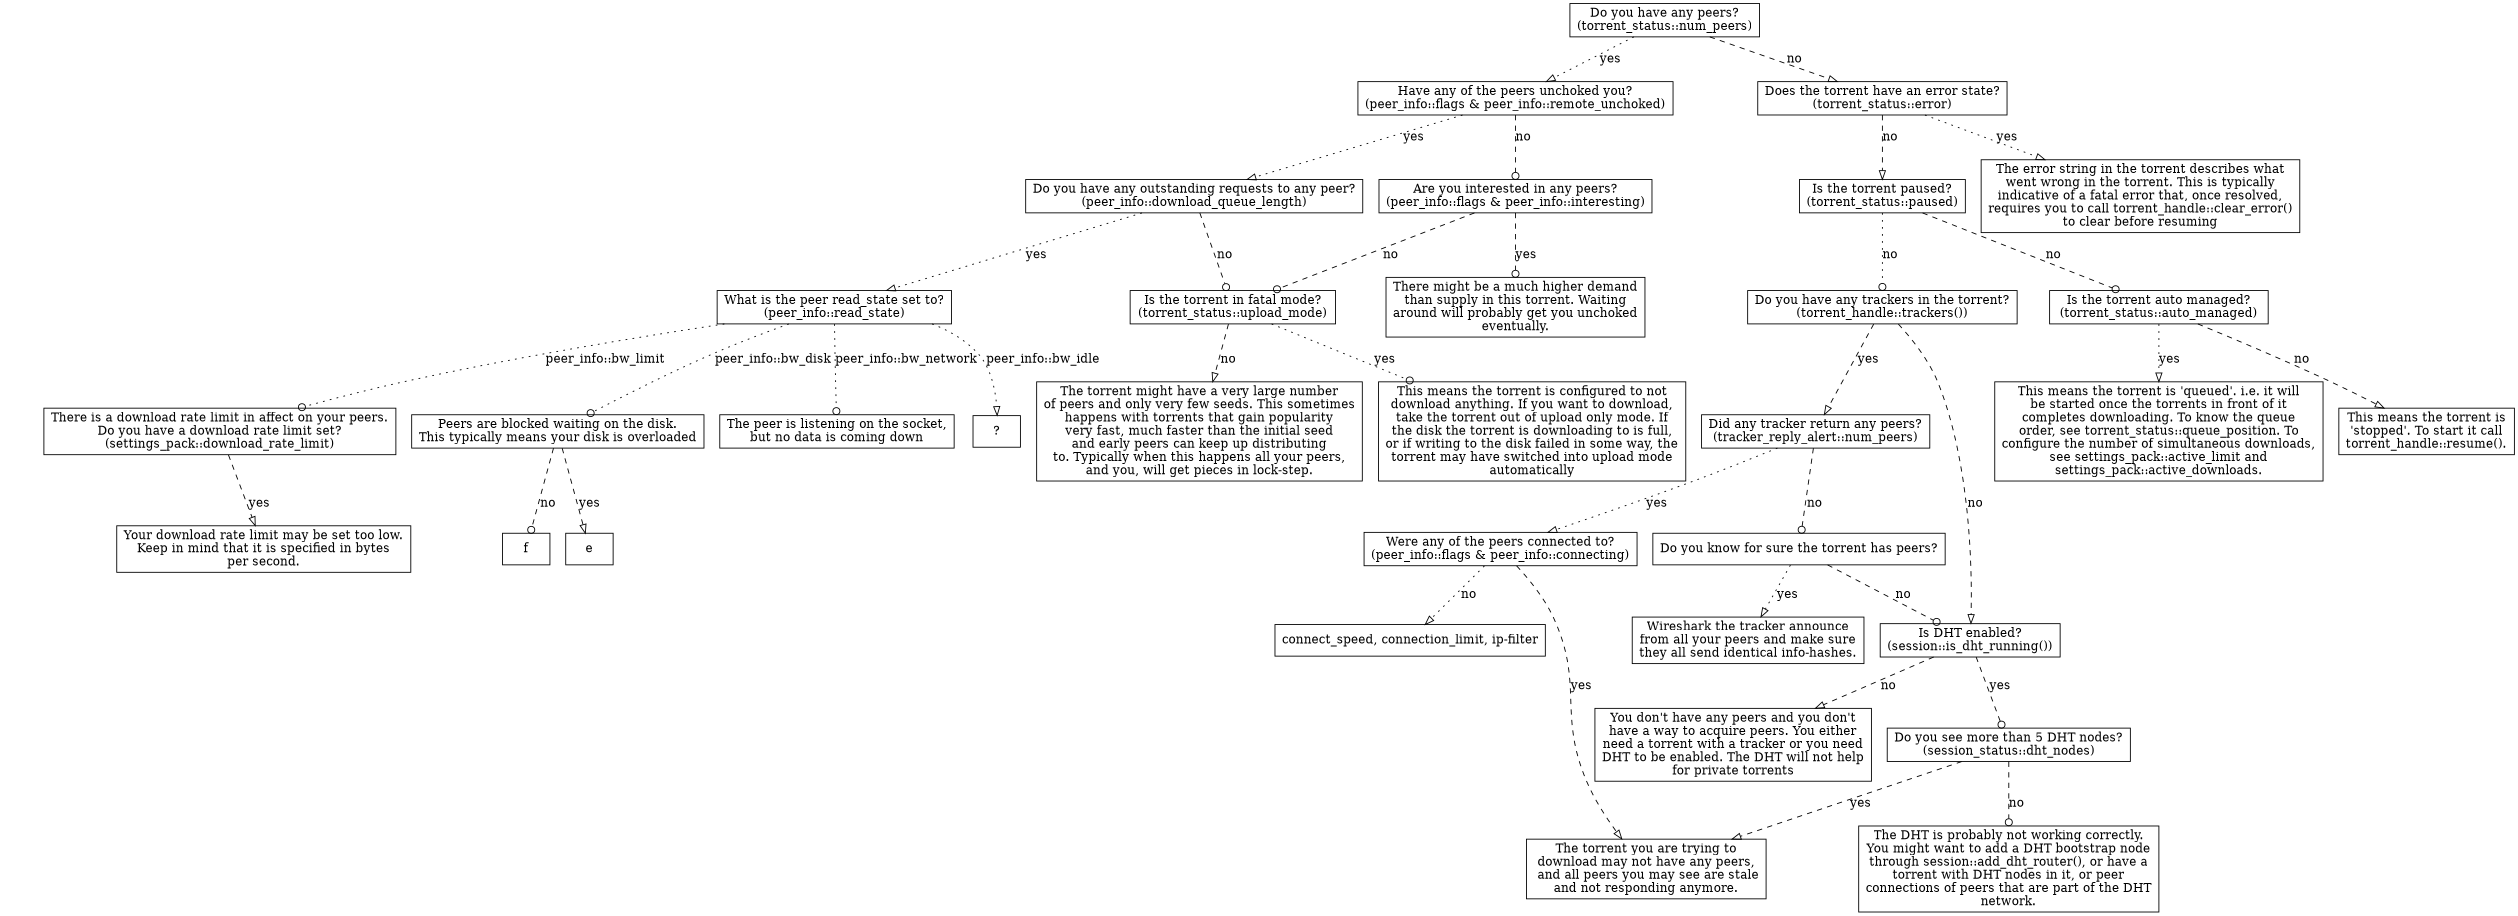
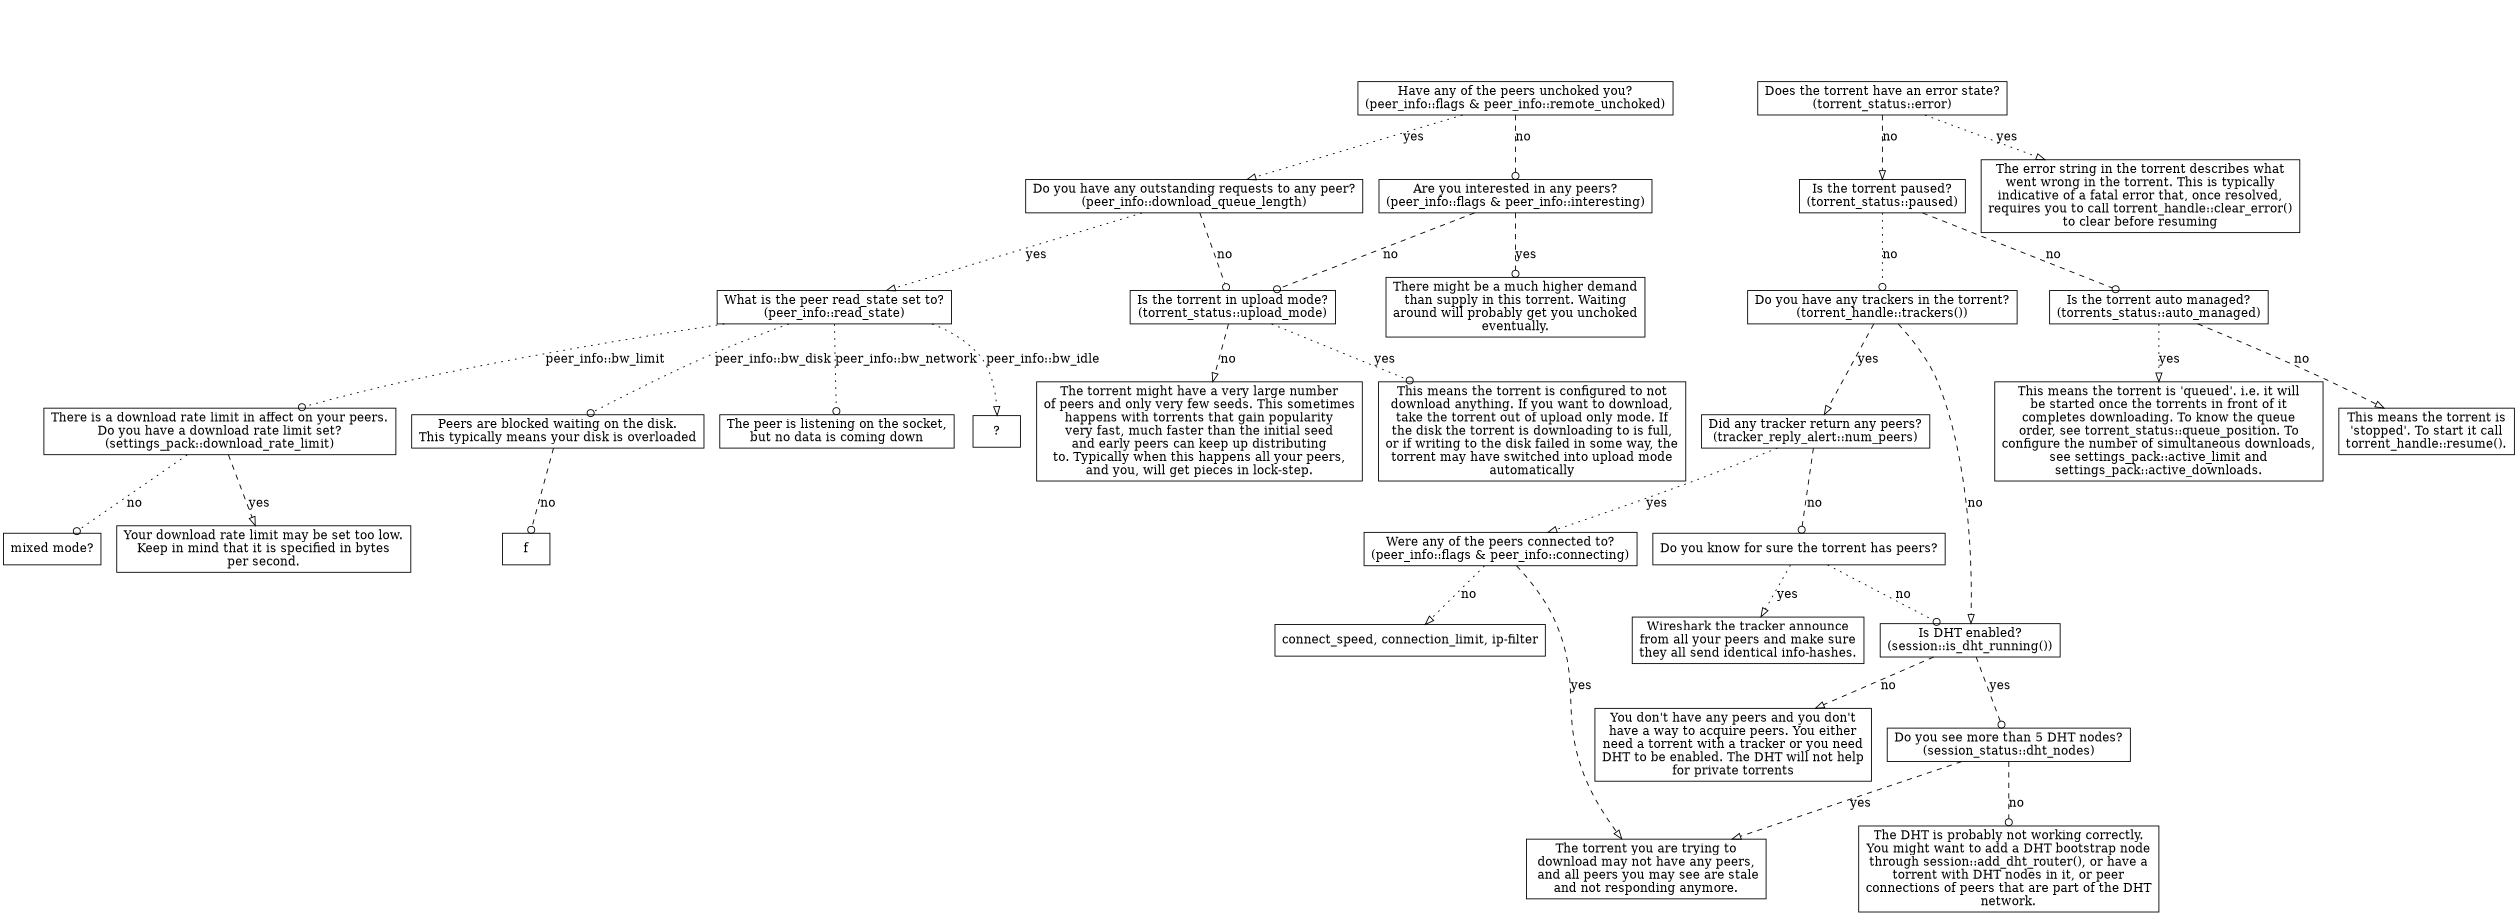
node "Do you have any peers? (torrent_status::num_peers)": removed
node "Is the torrent in fatal mode? (torrent_status::upload_mode)": label "Is the torrent in fatal mode? (torrent_status::upload_mode)" -> "Is the torrent in upload mode? (torrent_status::upload_mode)"
node "Is the torrent auto managed? (torrent_status::auto_managed)": label "Is the torrent auto managed? (torrent_status::auto_managed)" -> "Is the torrent auto managed? (torrents_status::auto_managed)"
node "mixed mode?": added
node "e": removed
edge "Do you know for sure the torrent has peers?" -> "Is DHT enabled? (session::is_dht_running())": style dashed -> dotted
